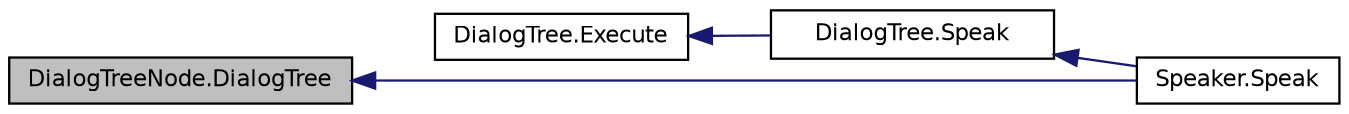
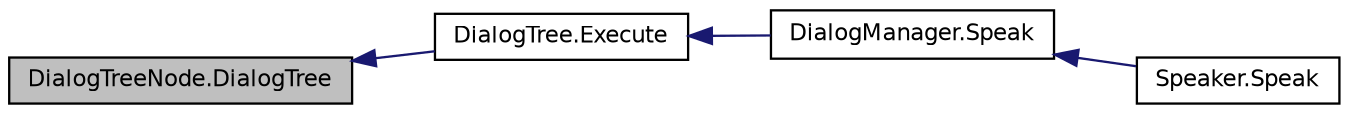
node "DialogTree.Speak": label "DialogTree.Speak" -> "DialogManager.Speak"
edge "Speaker.Speak" -> "DialogTreeNode.DialogTree": now "DialogTree.Execute" -> "DialogTreeNode.DialogTree"
